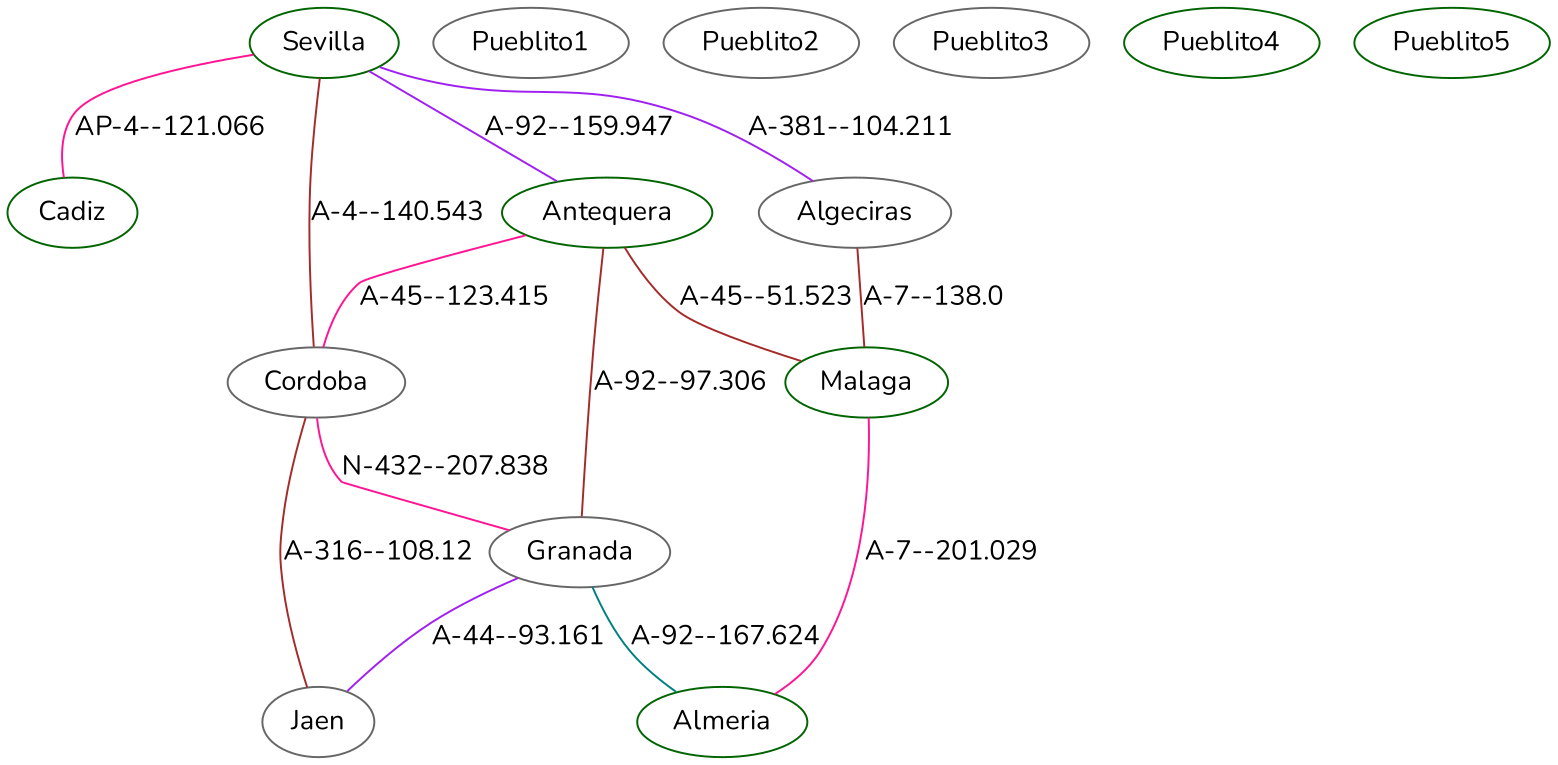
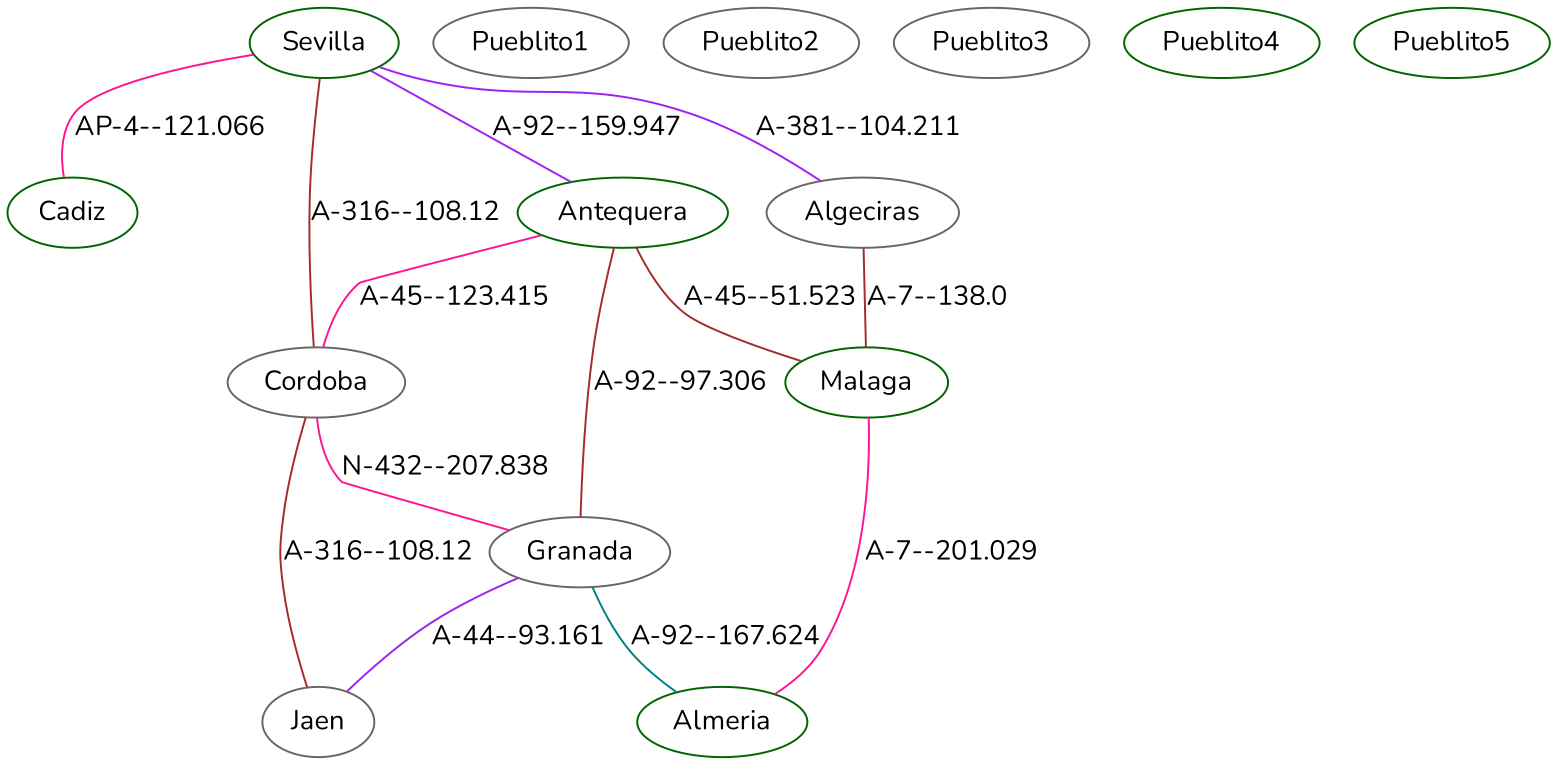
edge "Sevilla" -- "Cordoba": label "A-4--140.543" -> "A-316--108.12"
